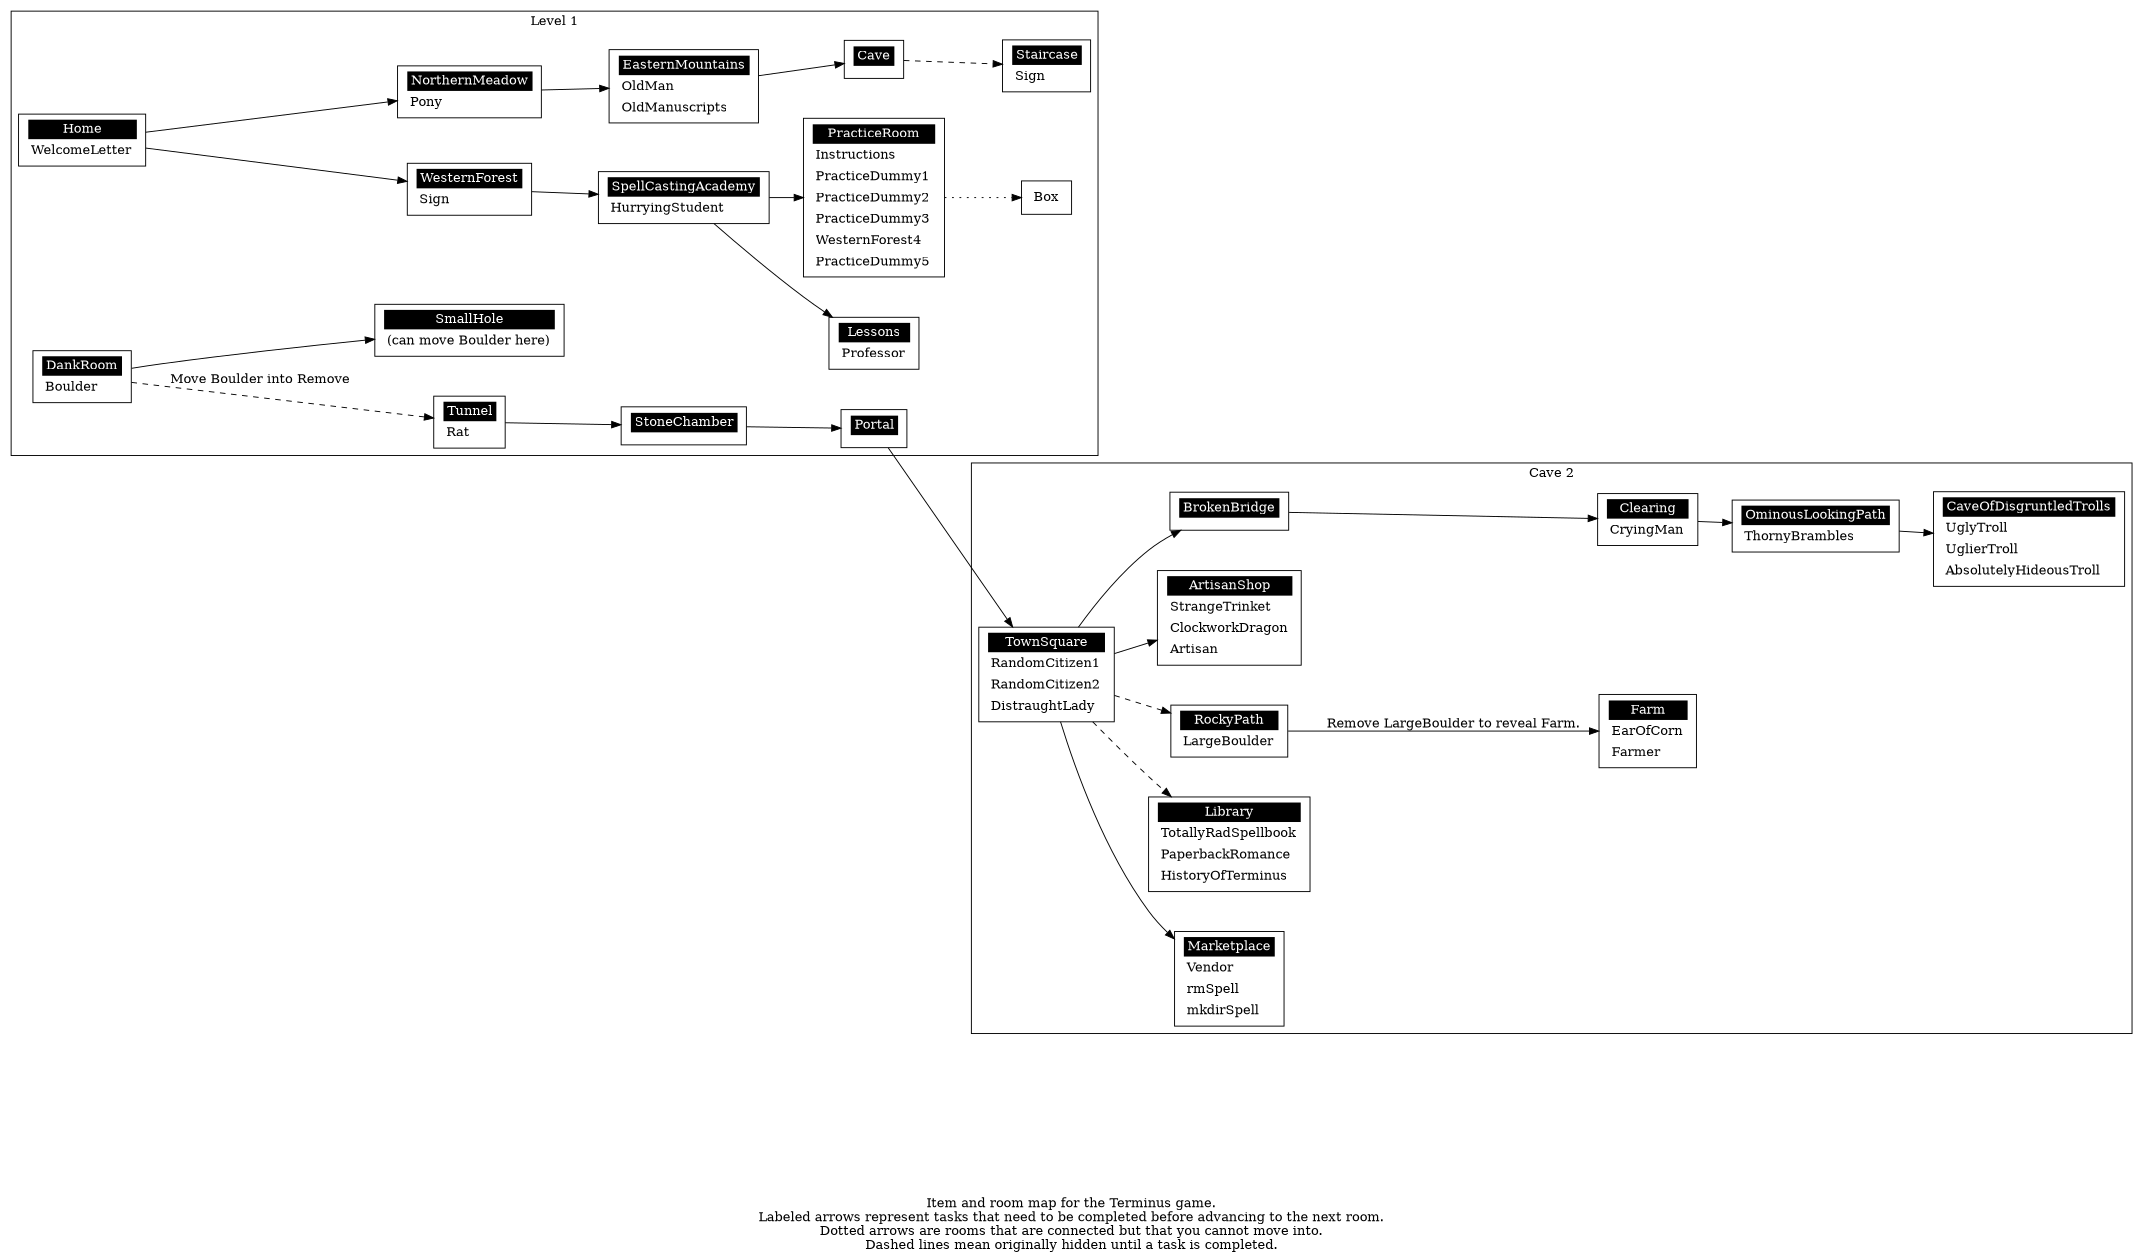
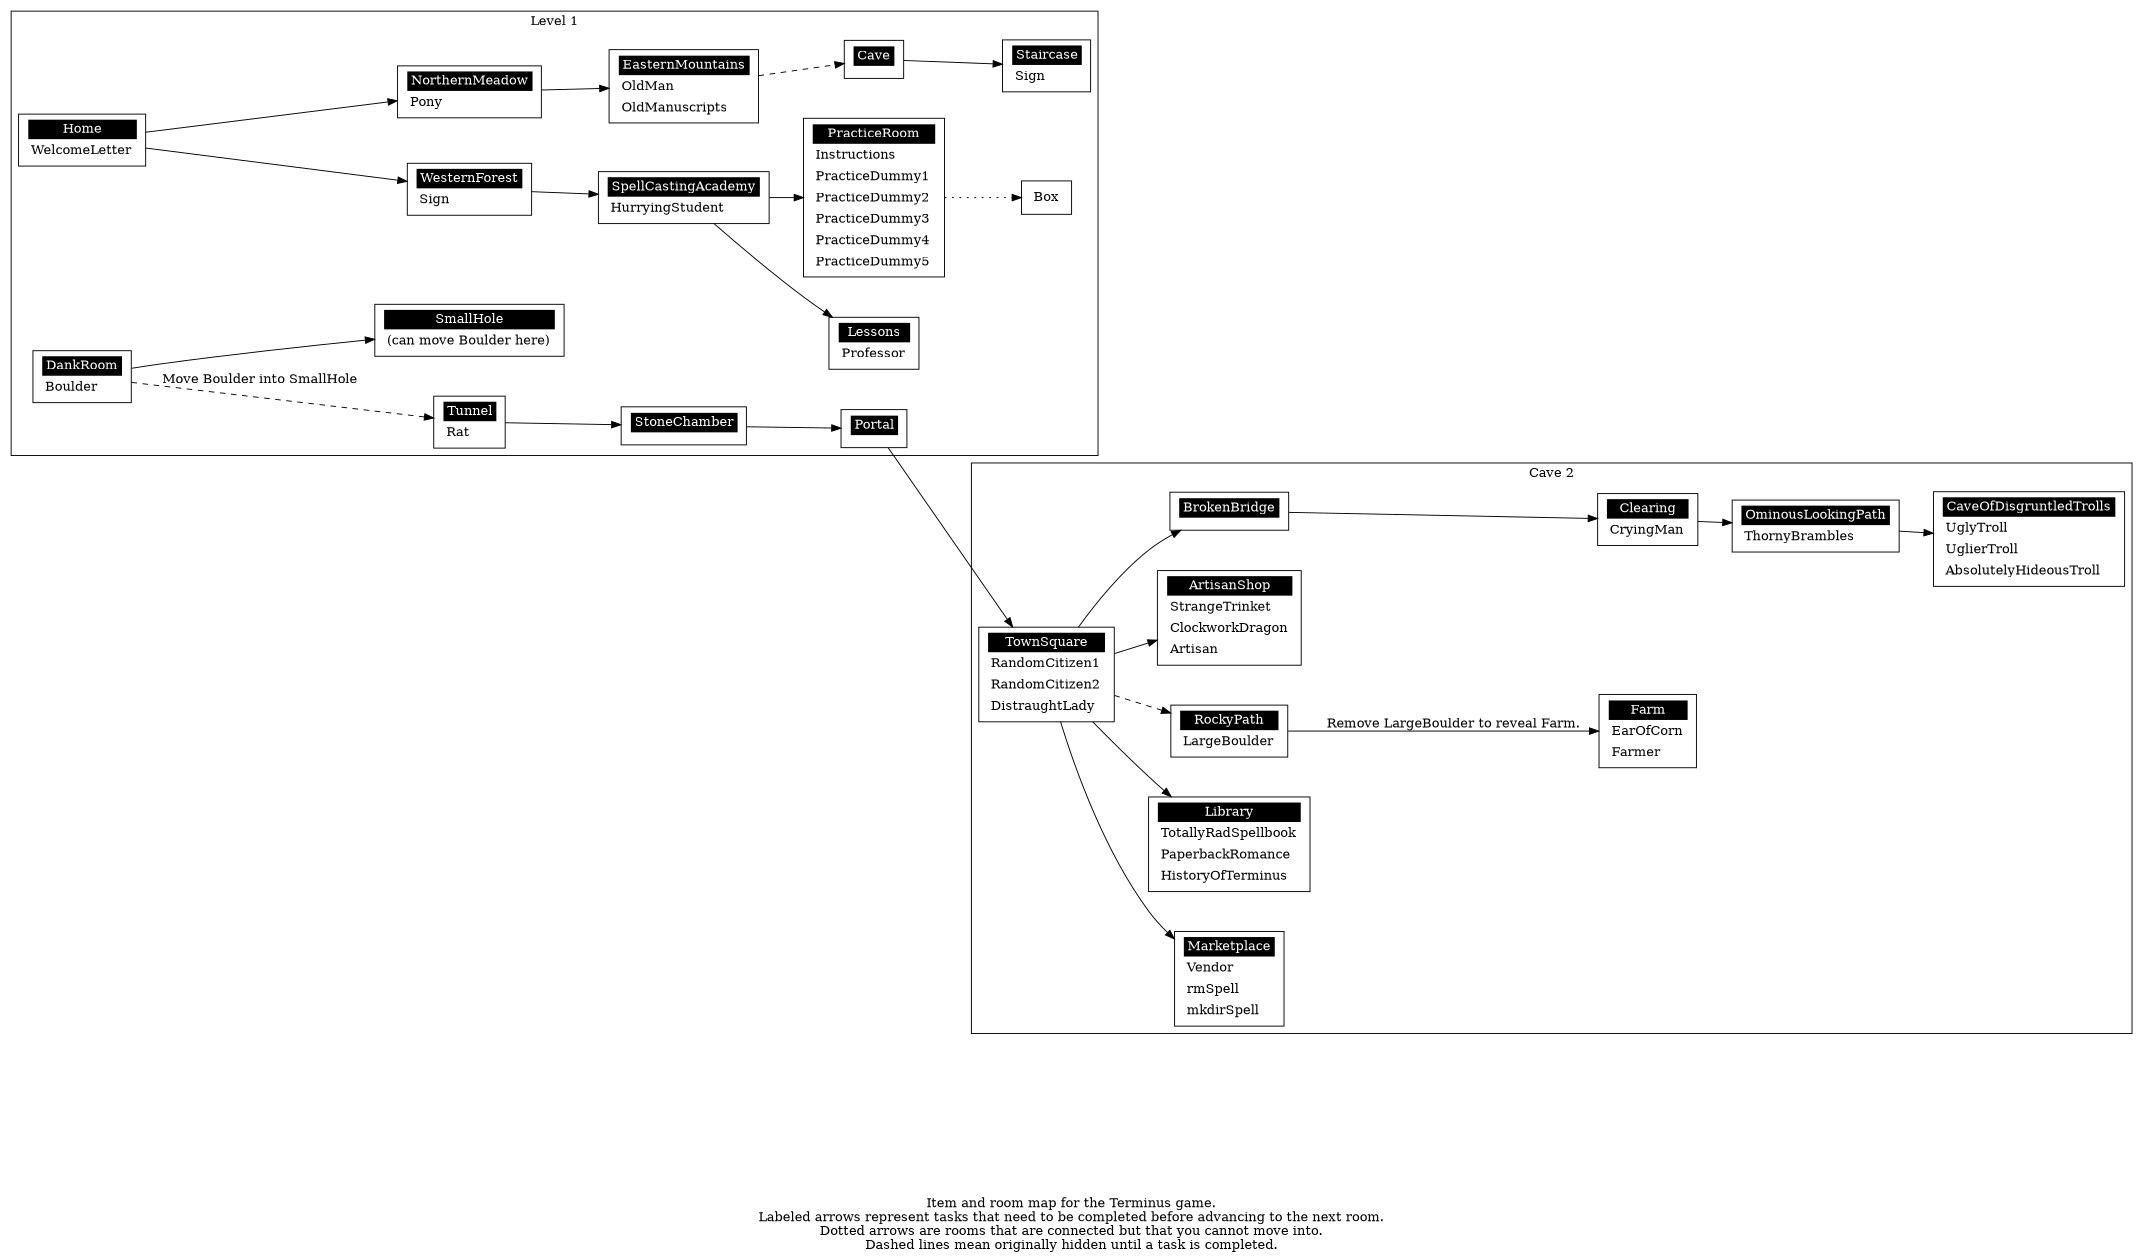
edge "Cave" -> "Staircase": style dashed -> solid
edge "EasternMountains" -> "Cave": style solid -> dashed
node "PracticeRoom": text "WesternForest4" -> "PracticeDummy4"
edge "DankRoom" -> "Tunnel": label "Move Boulder into Remove" -> "Move Boulder into SmallHole"
edge "TownSquare" -> "Library": style dashed -> solid
